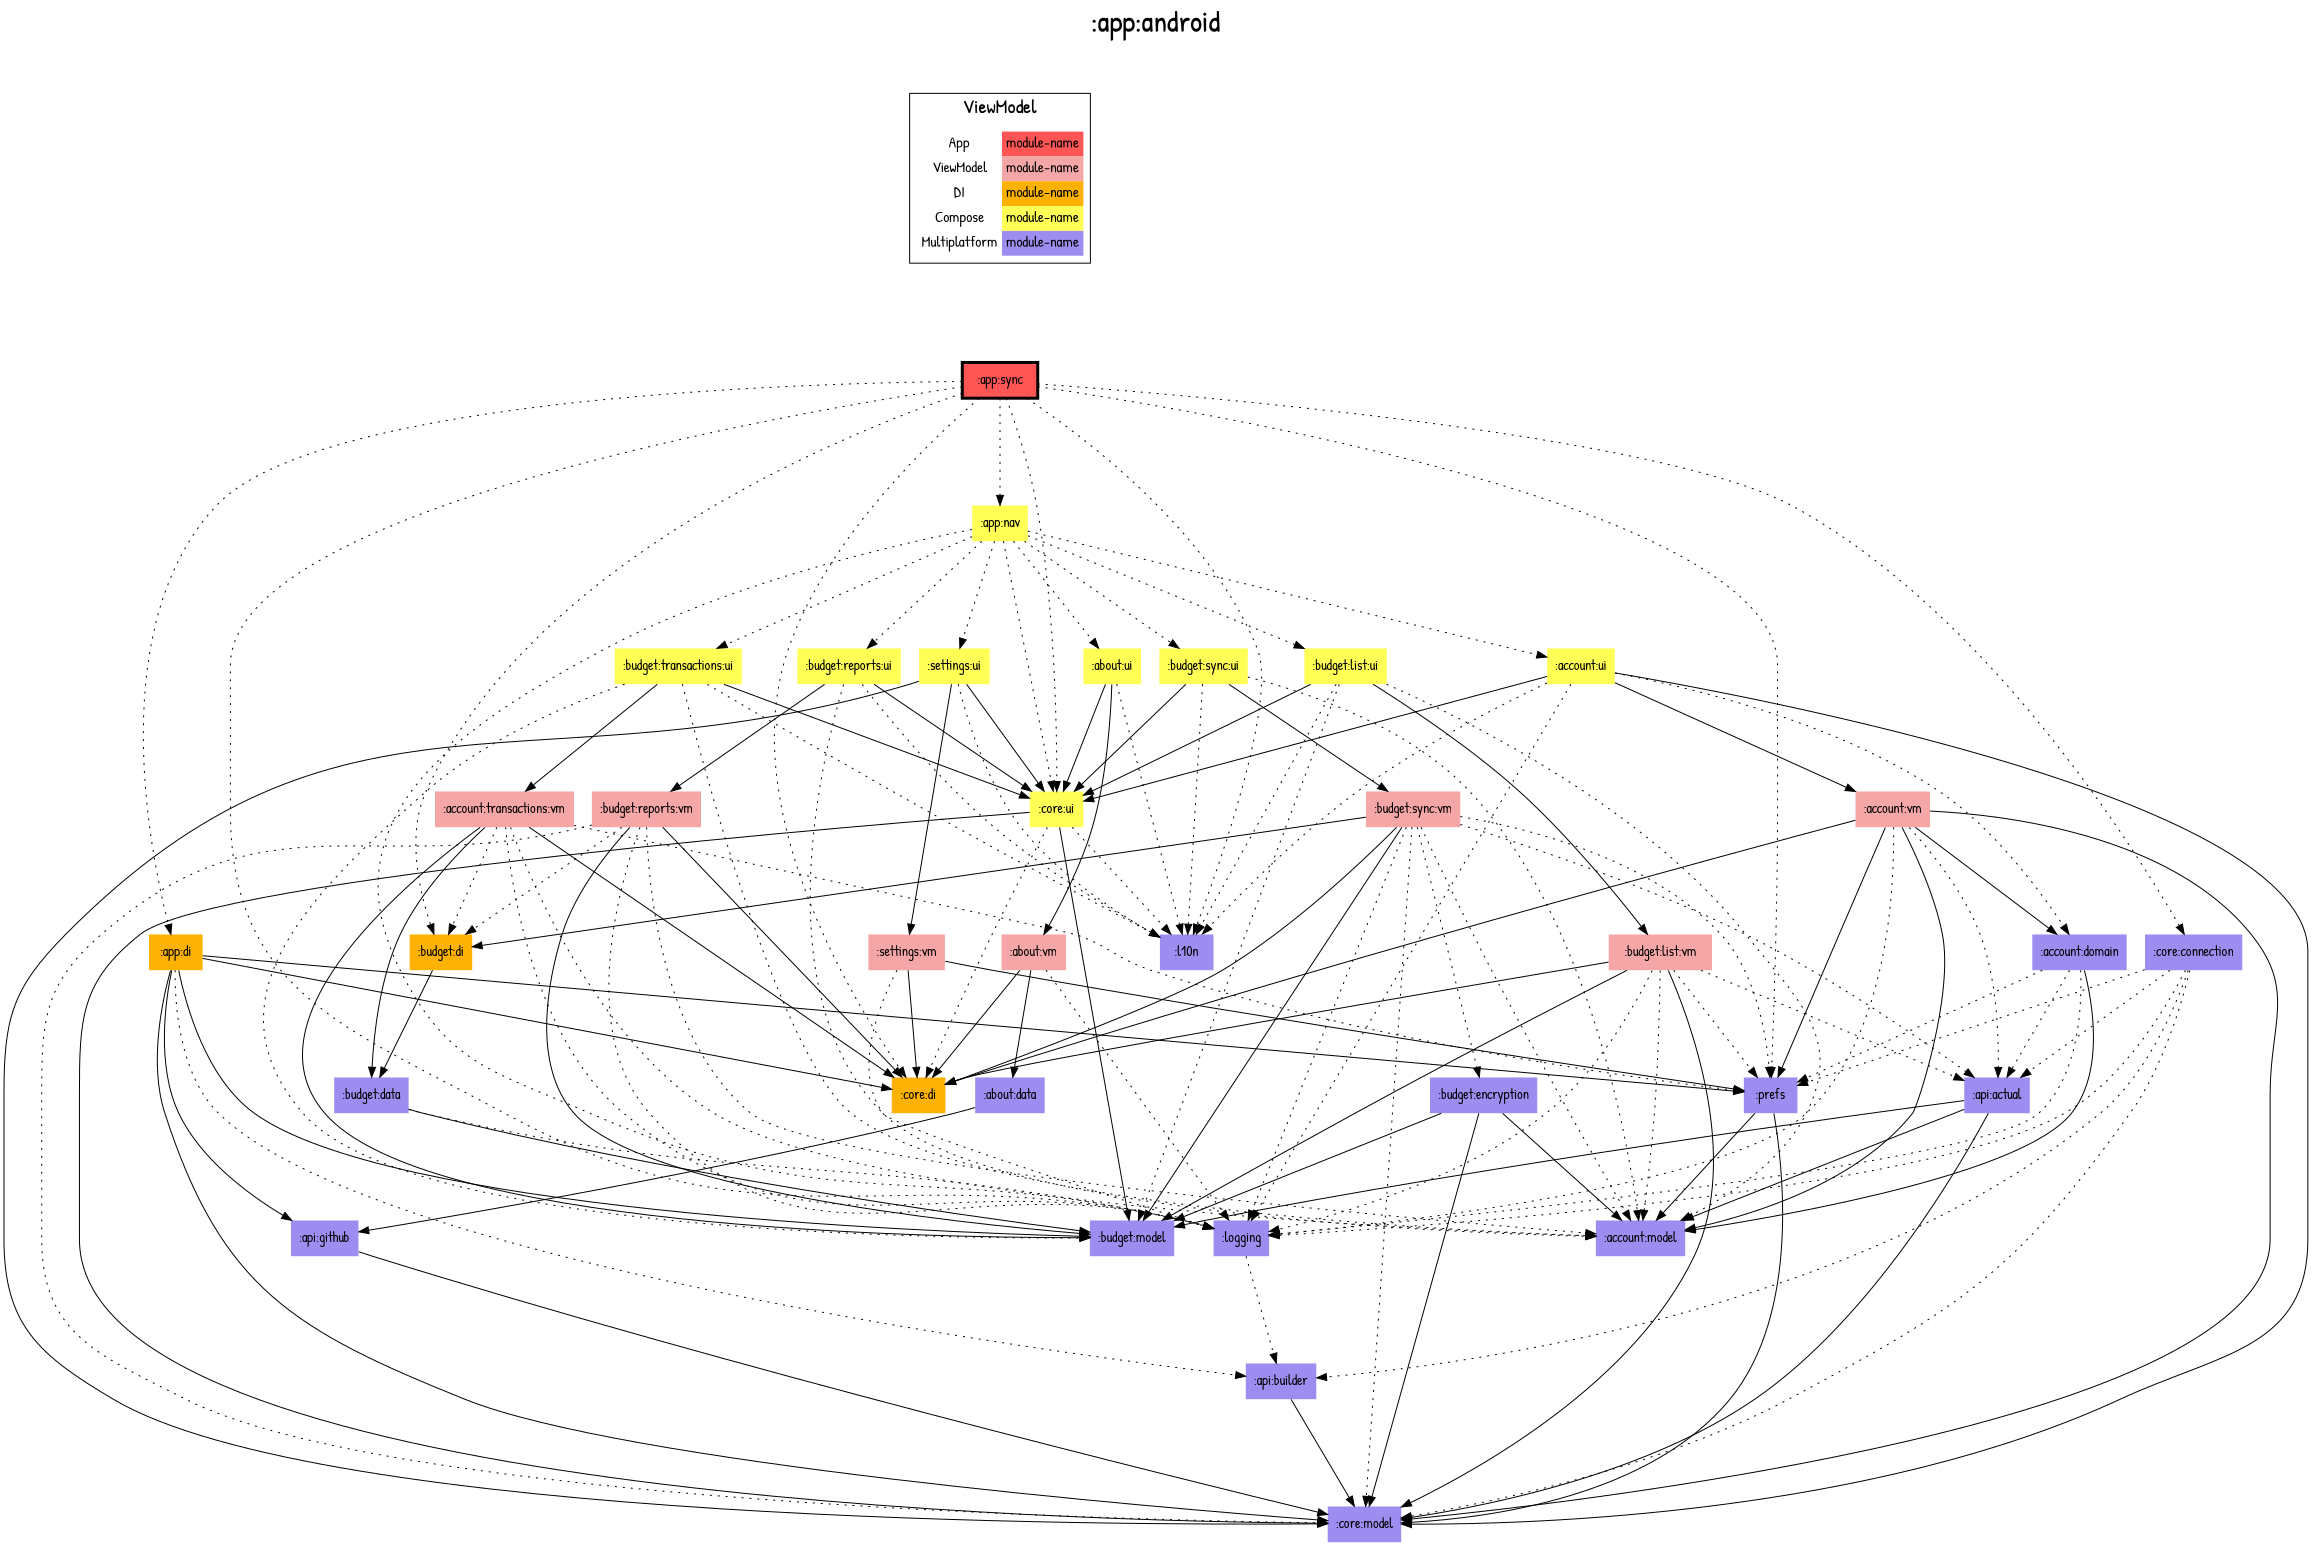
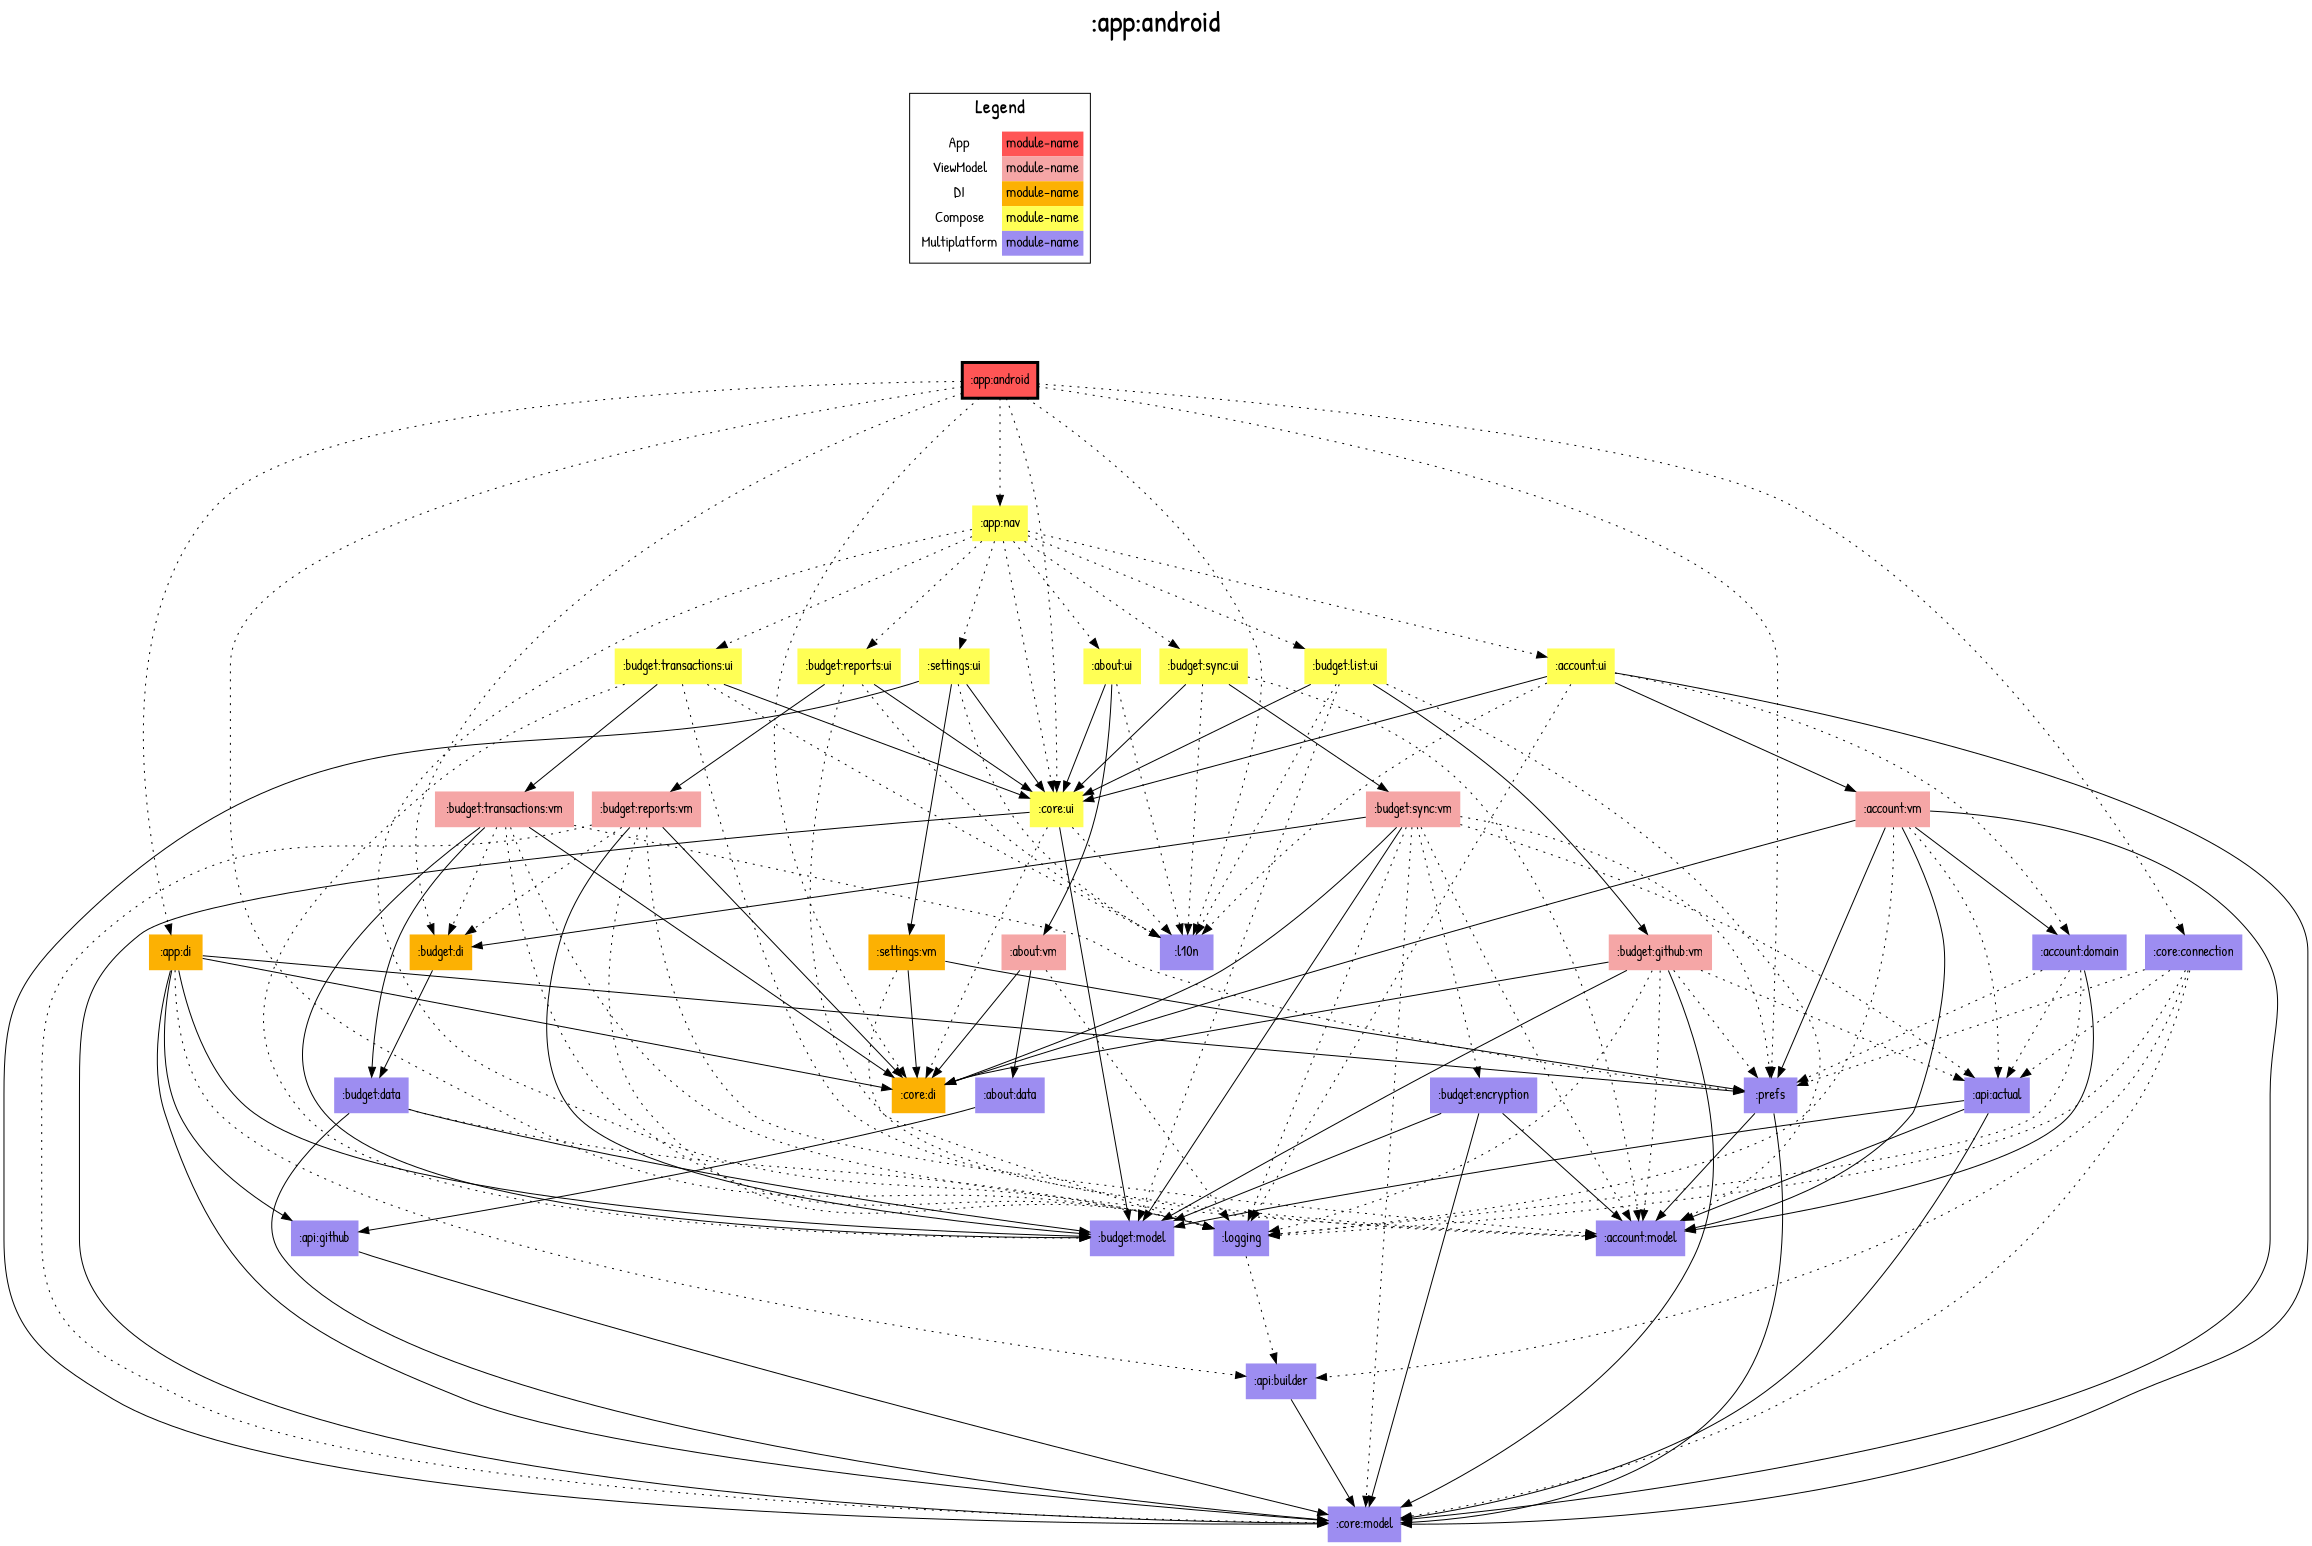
cluster "ViewModel": label "ViewModel" -> "Legend"
node ":app:sync": label ":app:sync" -> ":app:android"
node ":account:transactions:vm": label ":account:transactions:vm" -> ":budget:transactions:vm"
node ":settings:vm": fillcolor #f5a6a6 -> #fcb103
node ":budget:list:vm": label ":budget:list:vm" -> ":budget:github:vm"
edge ":budget:data" -> ":core:model": added
